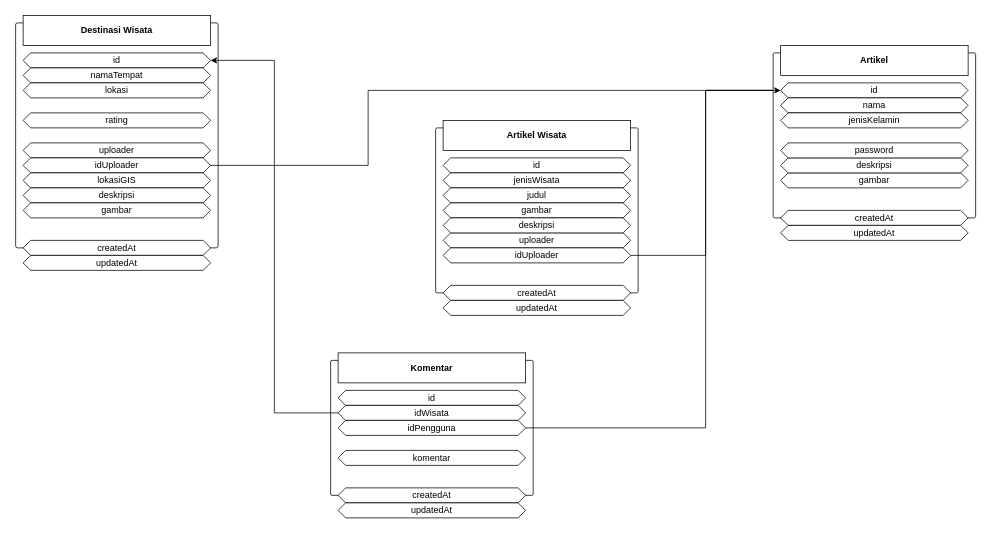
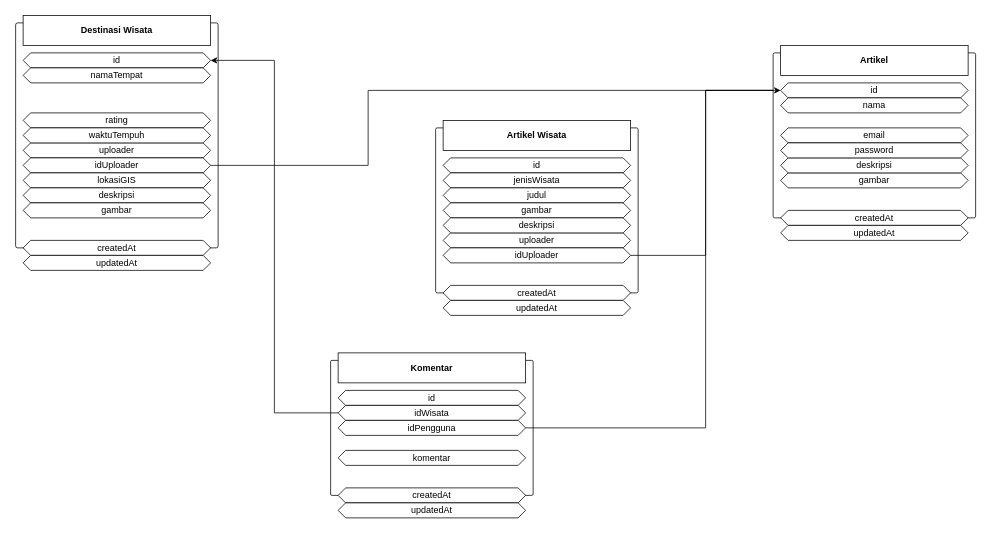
node "lokasi": removed
node "jenisKelamin": removed
node "waktuTempuh": added
node "email": added
